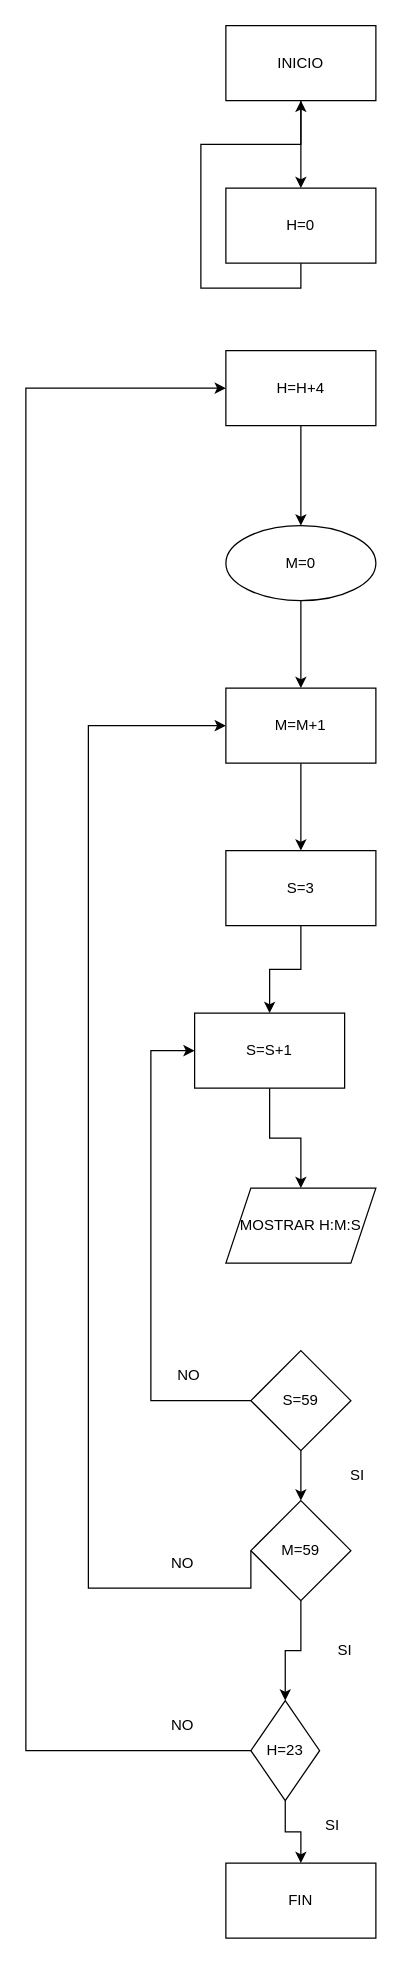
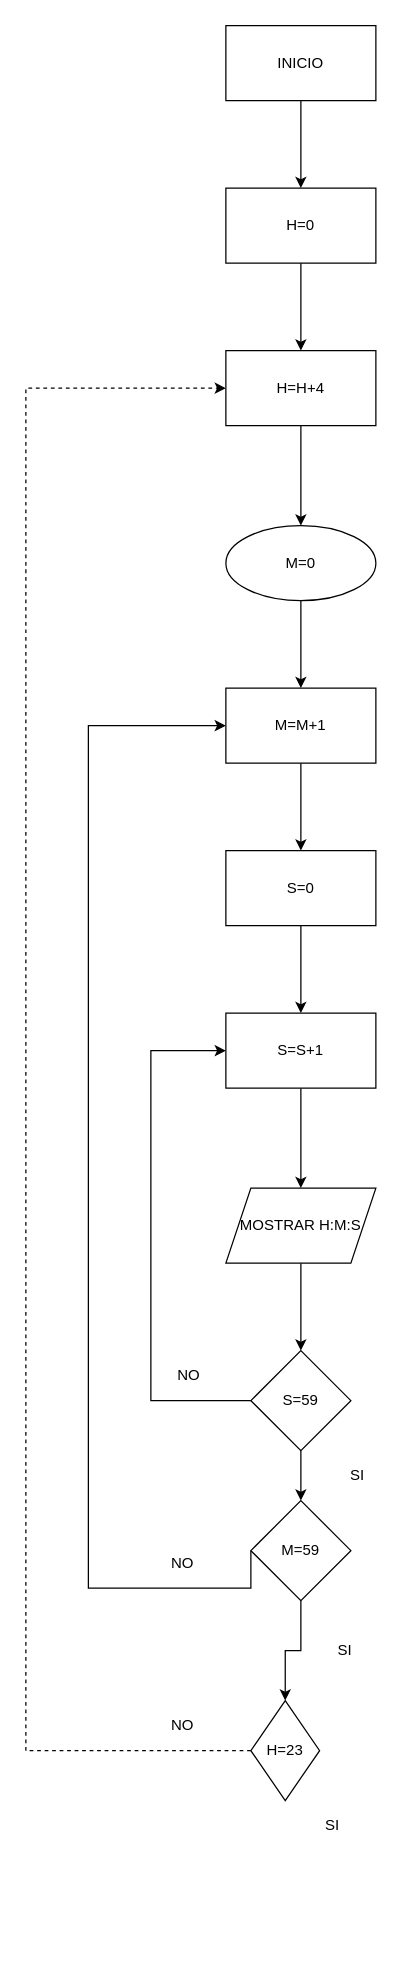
edge "H=0" -> "INICIO": now "H=0" -> "H=H+4"
node "S=3": label "S=3" -> "S=0"
node "S=S+1": moved (269, 1051) -> (301, 1051)
edge "H=23" -> "H=H+4": style solid -> dashed
edge "MOSTRAR H:M:S" -> "S=59": added
edge "H=23" -> "FIN": removed
node "FIN": removed
